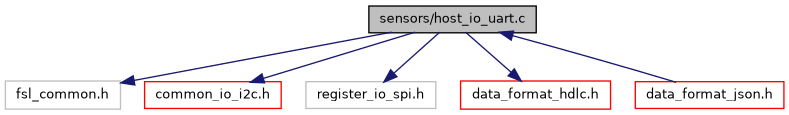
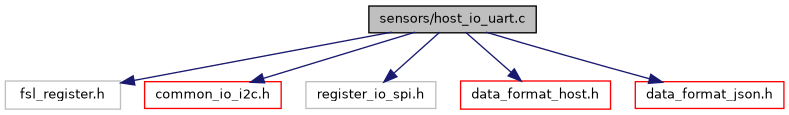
edge "data_format_json.h" -> "sensors/host_io_uart.c": reversed
node "fsl_common.h": label "fsl_common.h" -> "fsl_register.h"
node "data_format_hdlc.h": label "data_format_hdlc.h" -> "data_format_host.h"
